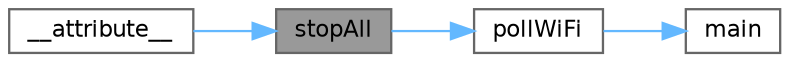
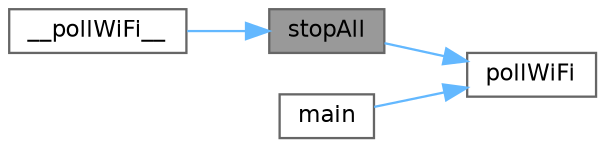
node "__attribute__": label "__attribute__" -> "__pollWiFi__"
edge "pollWiFi" -> "main": reversed
